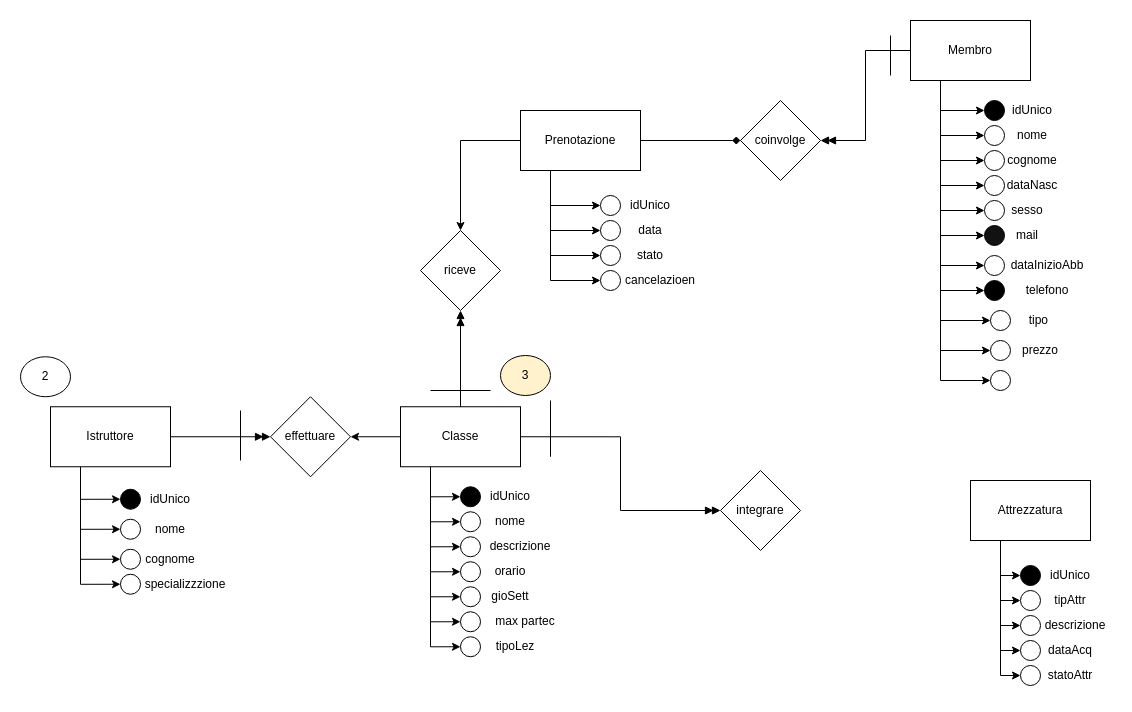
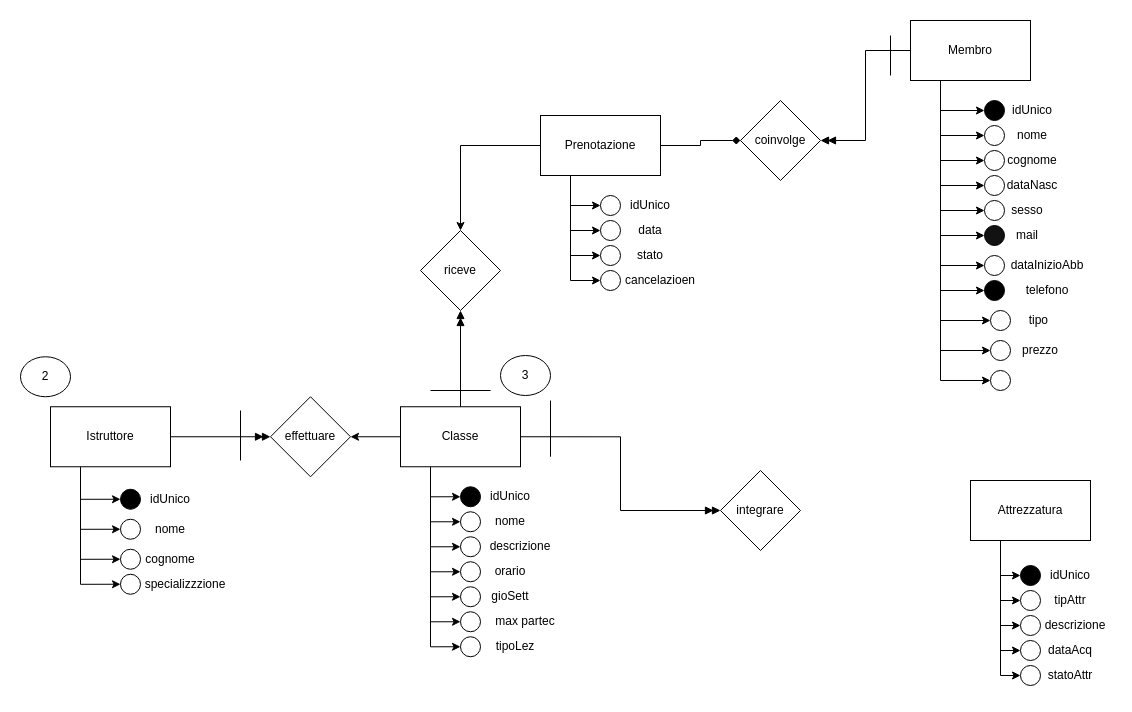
node "Prenotazione": moved (581, 141) -> (601, 146)
node "3": fillcolor #fff2cc -> #ffffff
